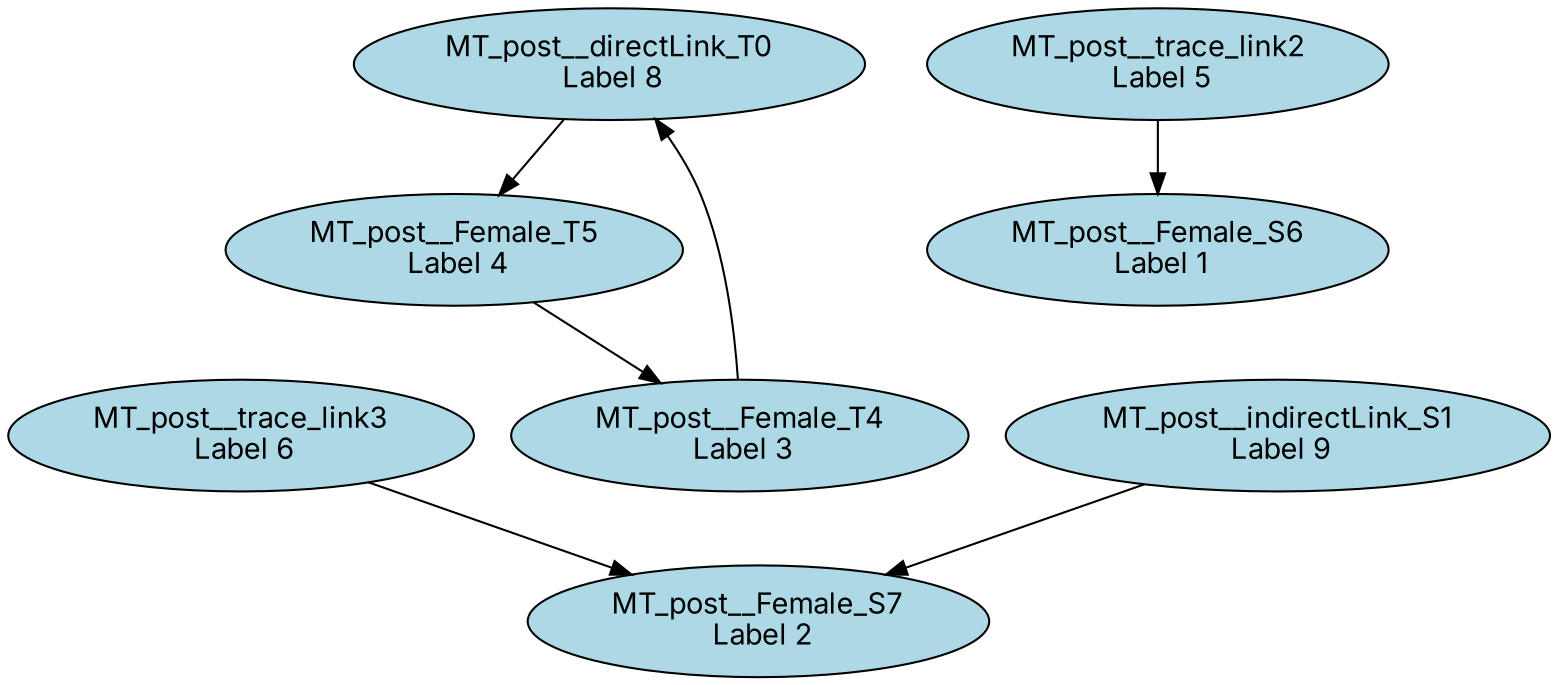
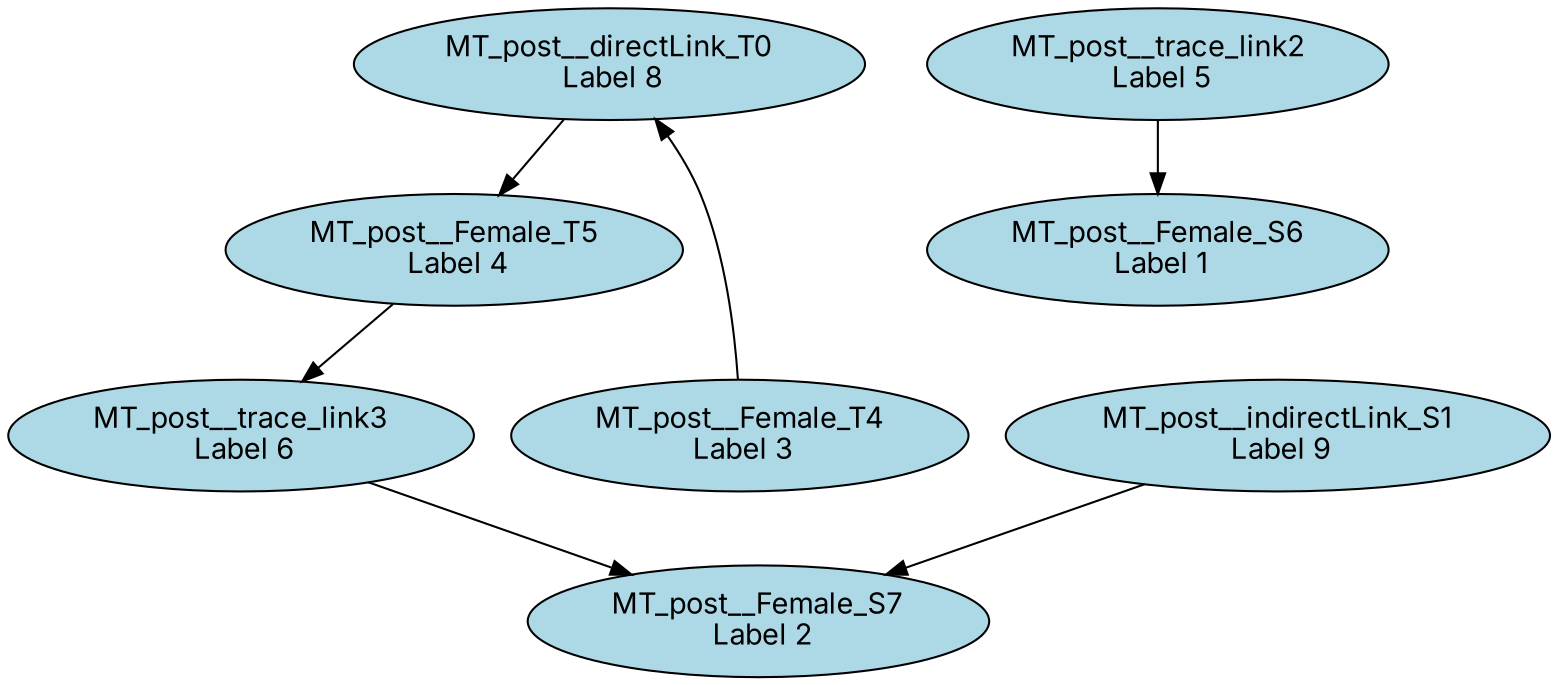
edge "MT_post__Female_T5 Label 4" -> "MT_post__Female_T4 Label 3": now "MT_post__Female_T5 Label 4" -> "MT_post__trace_link3 Label 6"
